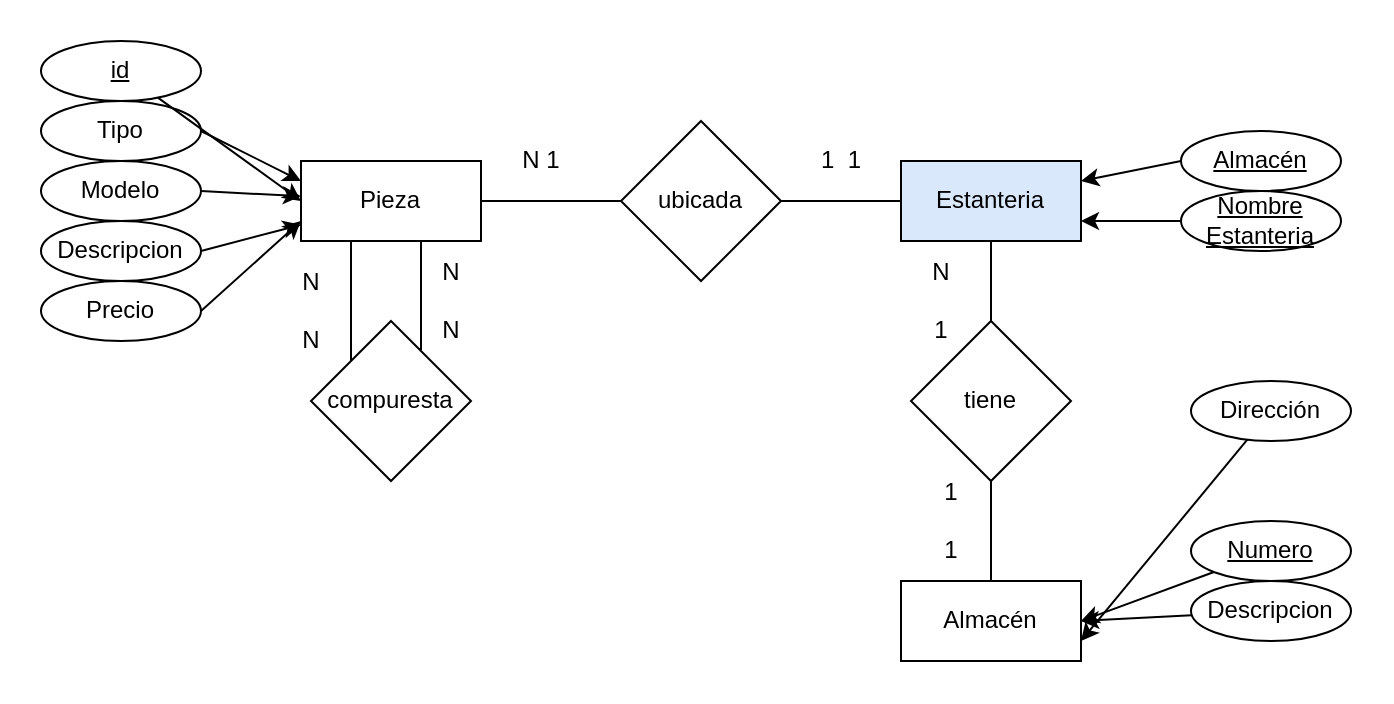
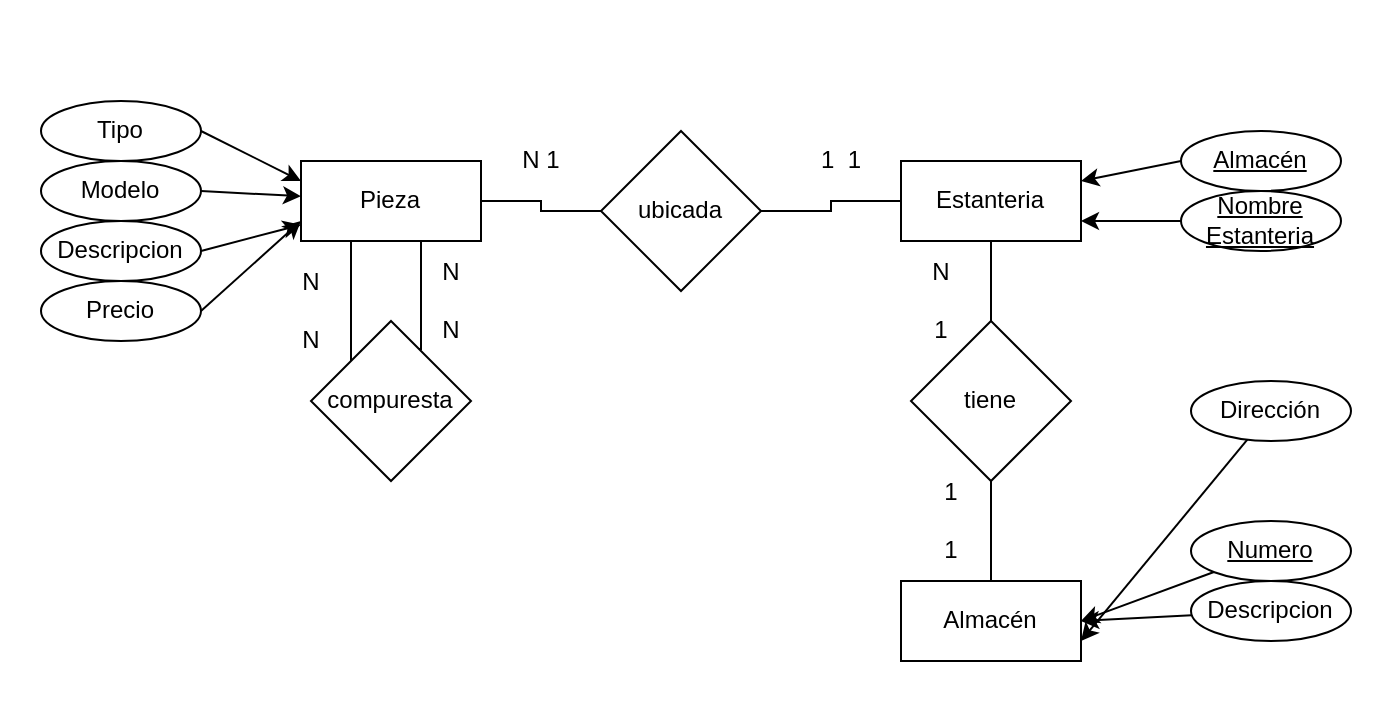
node "id": removed
edge "id" -> "Pieza": removed
node "ubicada": moved (701, 201) -> (681, 211)
node "Estanteria": fillcolor #dae8fc -> #ffffff
